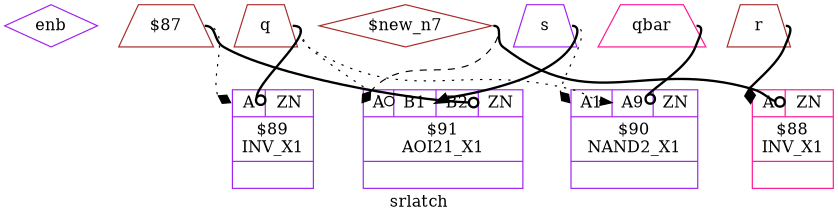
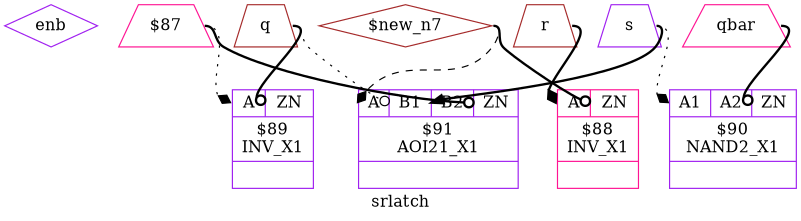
node "$87": color brown -> deeppink
edge "q" -> "A1": removed
node "A1": text "A9" -> "A2"
